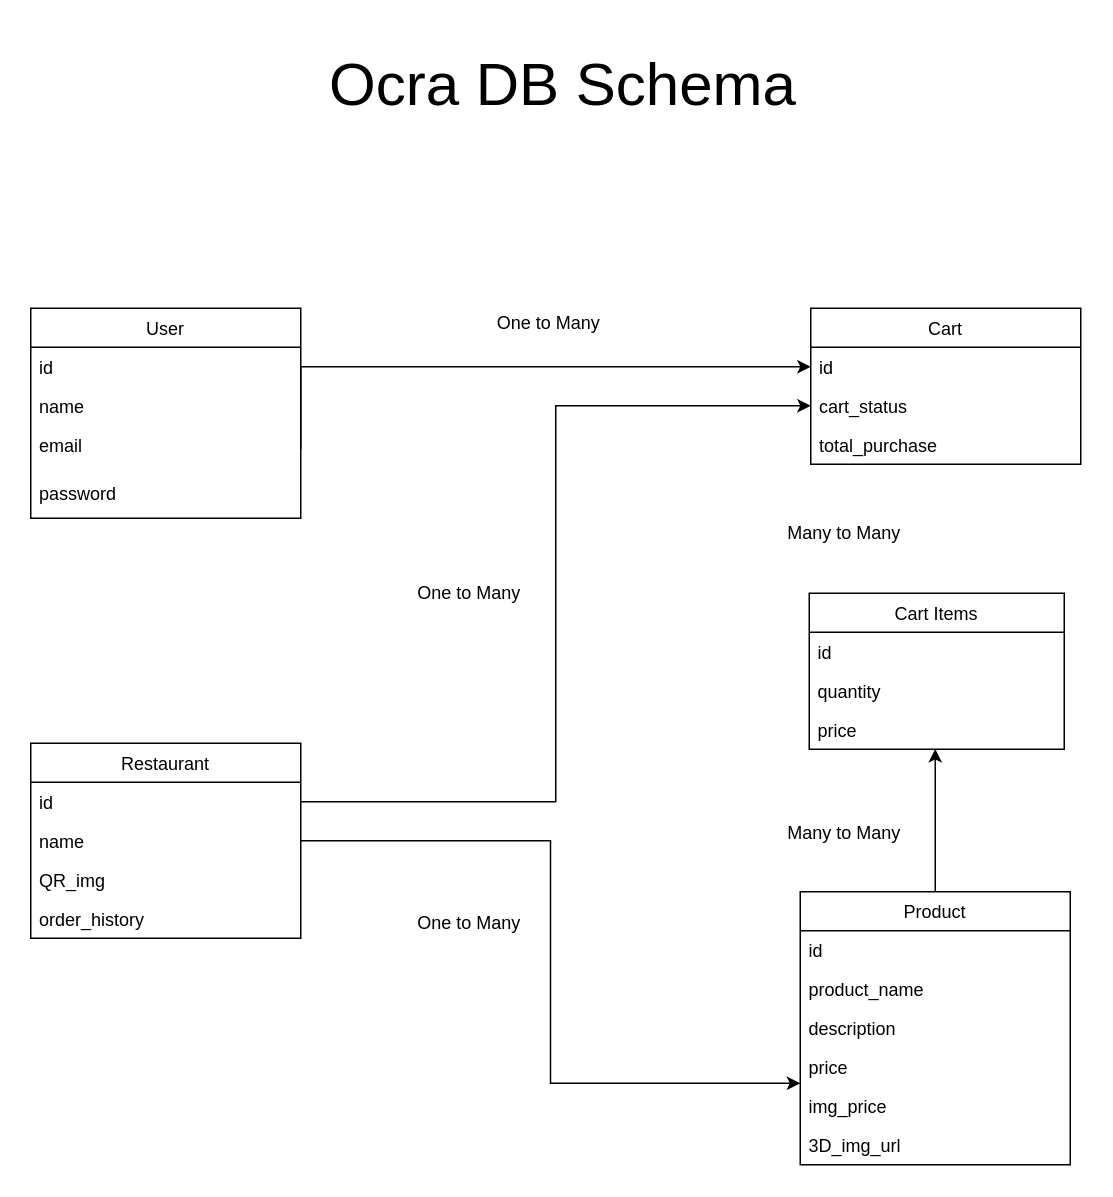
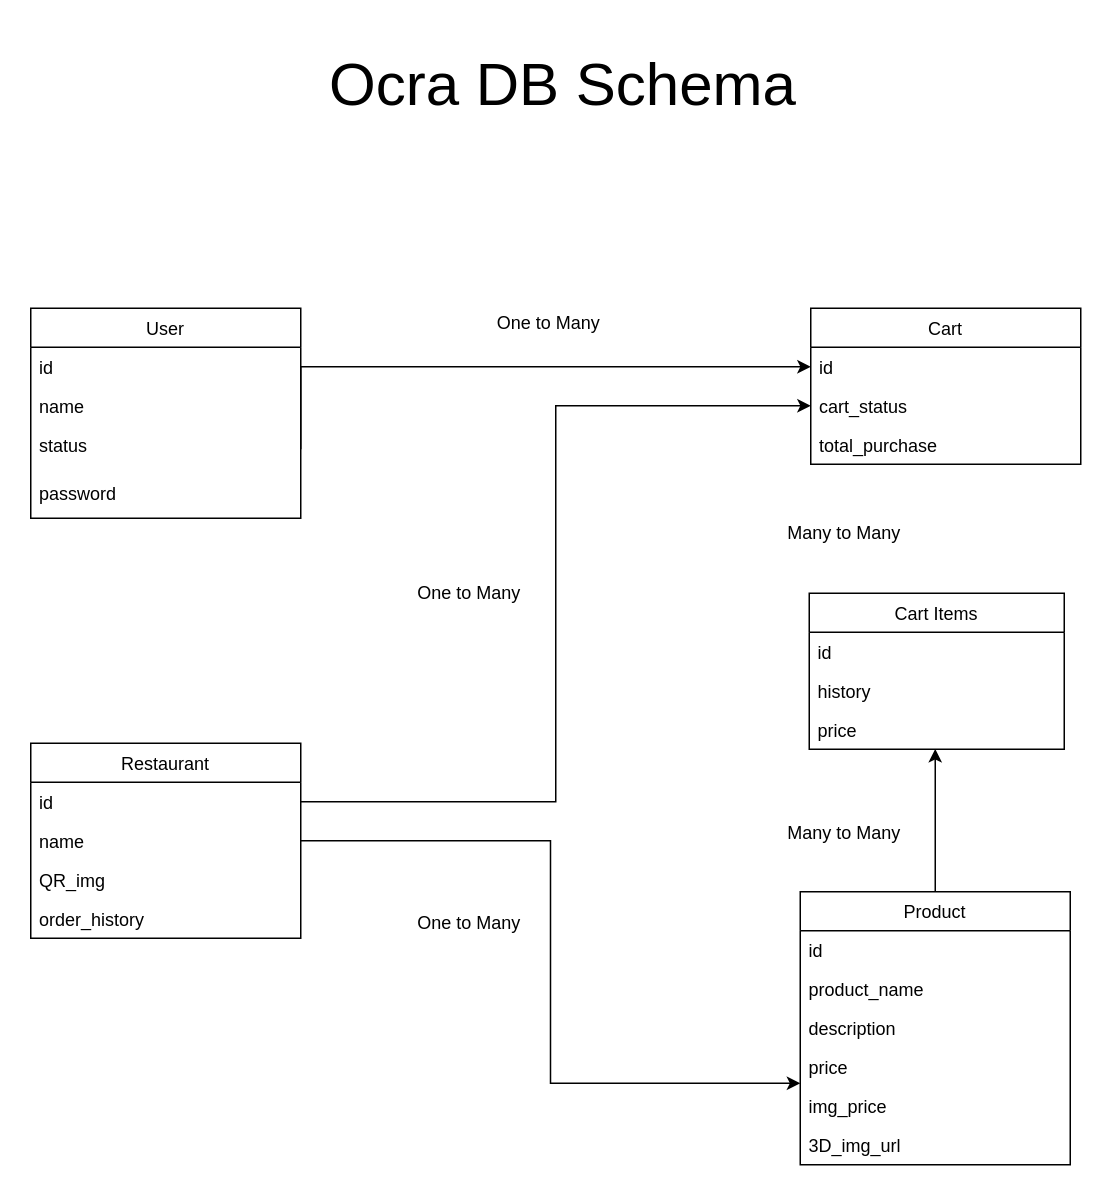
node "email": label "email" -> "status"
node "quantity": label "quantity" -> "history"
